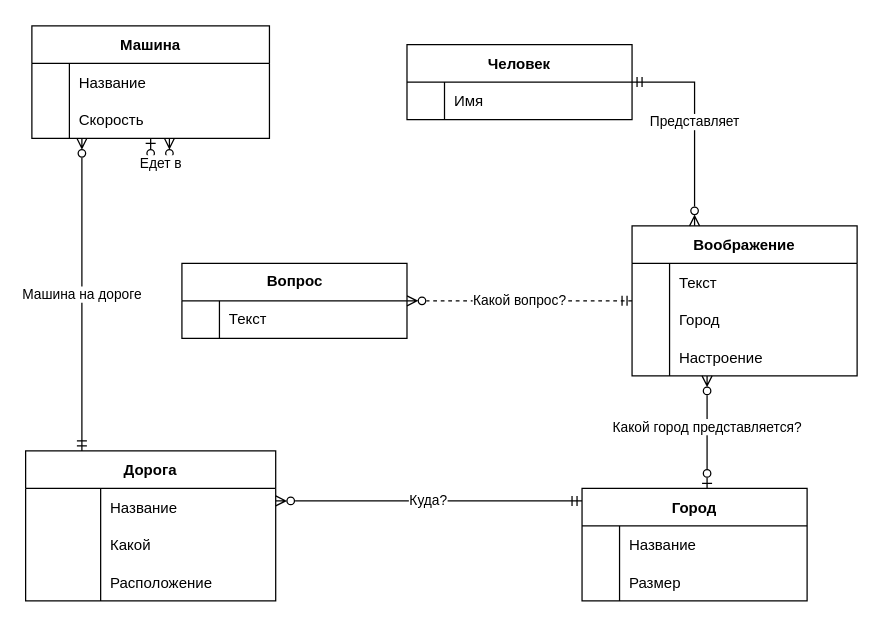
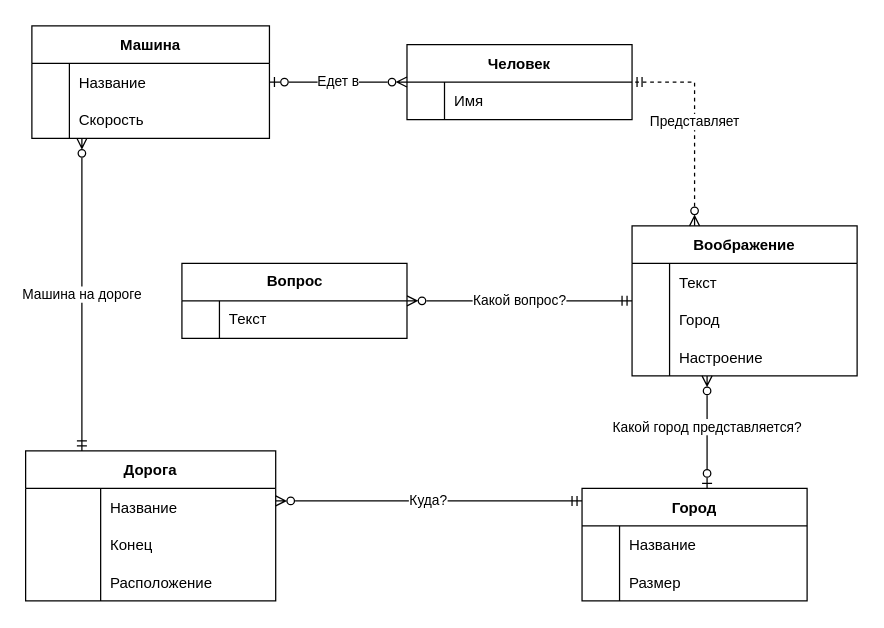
edge "Человек" -- "Воображение": style solid -> dashed
edge "Машина" -- "Скорость": now "Машина" -- "Человек"
edge "Вопрос" -- "Воображение": style dashed -> solid
node "Какой": label "Какой" -> "Конец"
